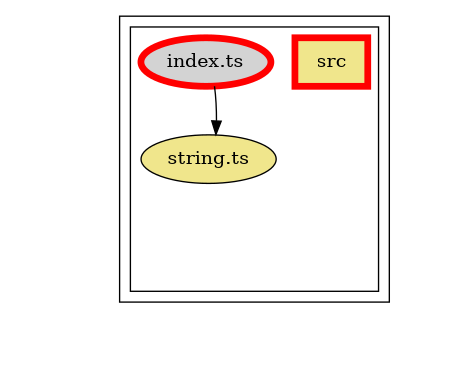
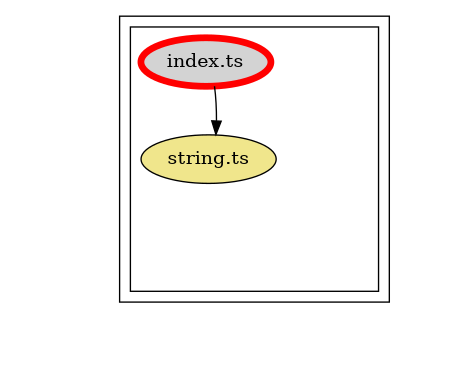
node "src": removed
